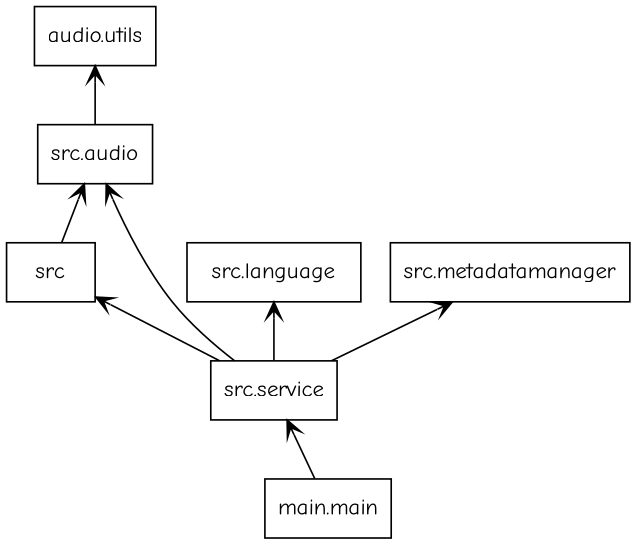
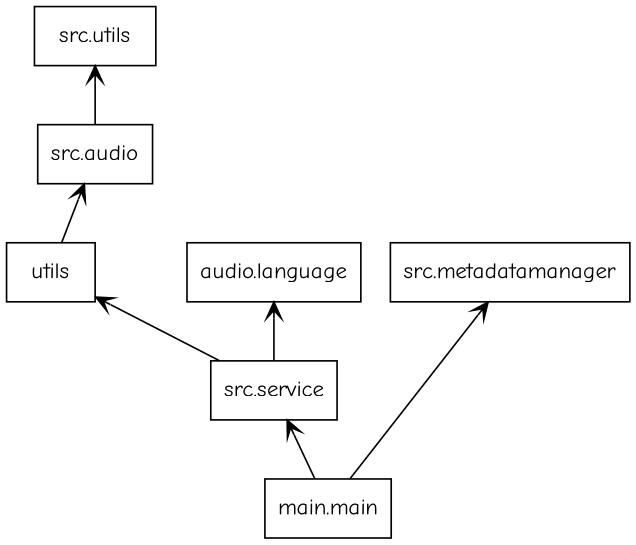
node "audio.utils": label "audio.utils" -> "src.utils"
node "src": label "src" -> "utils"
node "src.language": label "src.language" -> "audio.language"
edge "src.service" -> "src.audio": removed
edge "src.service" -> "src.metadatamanager": now "main.main" -> "src.metadatamanager"
